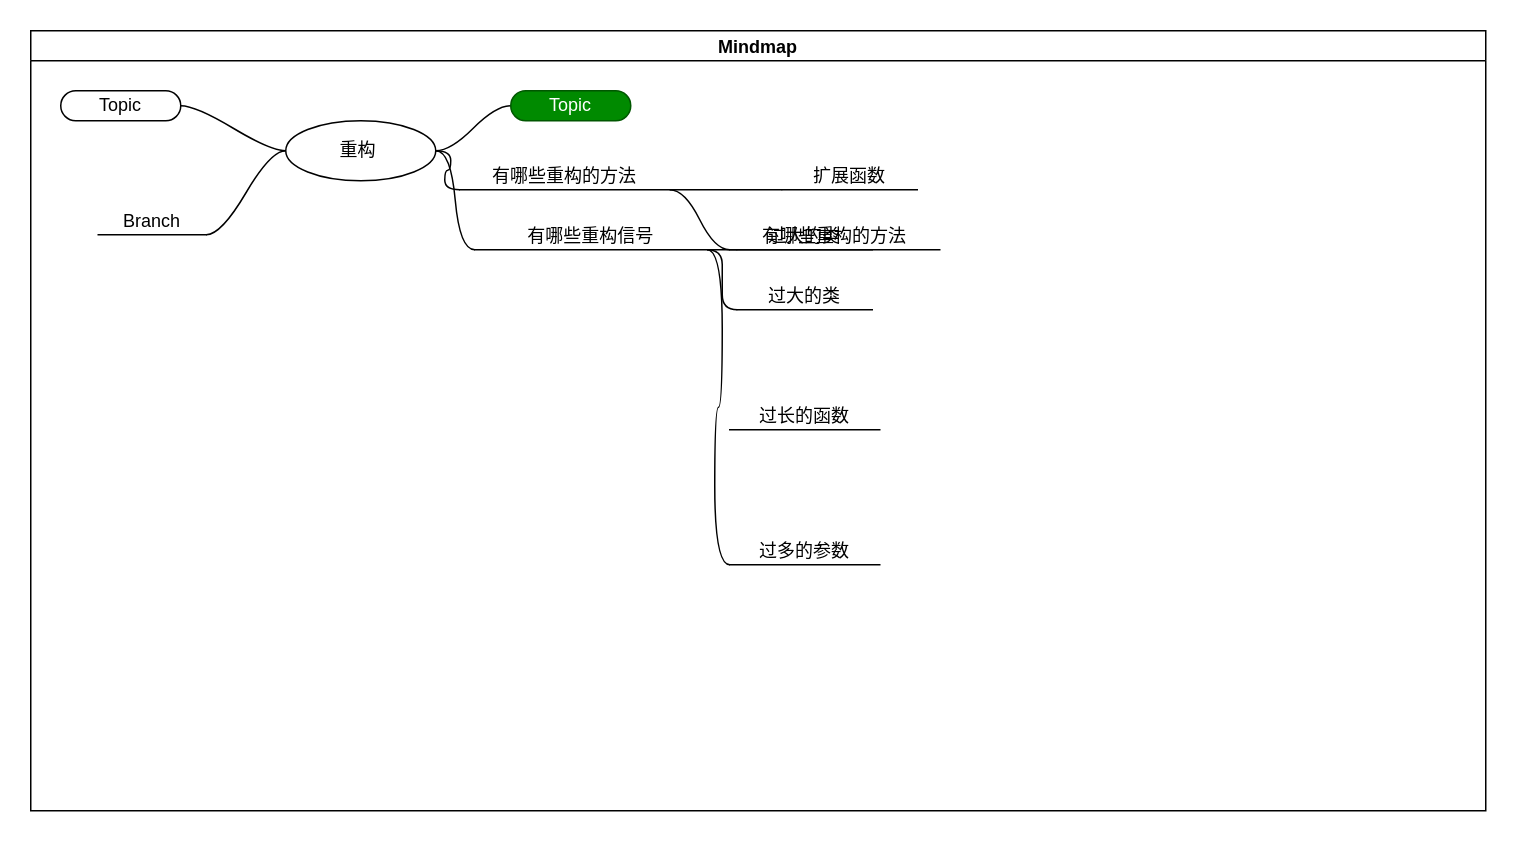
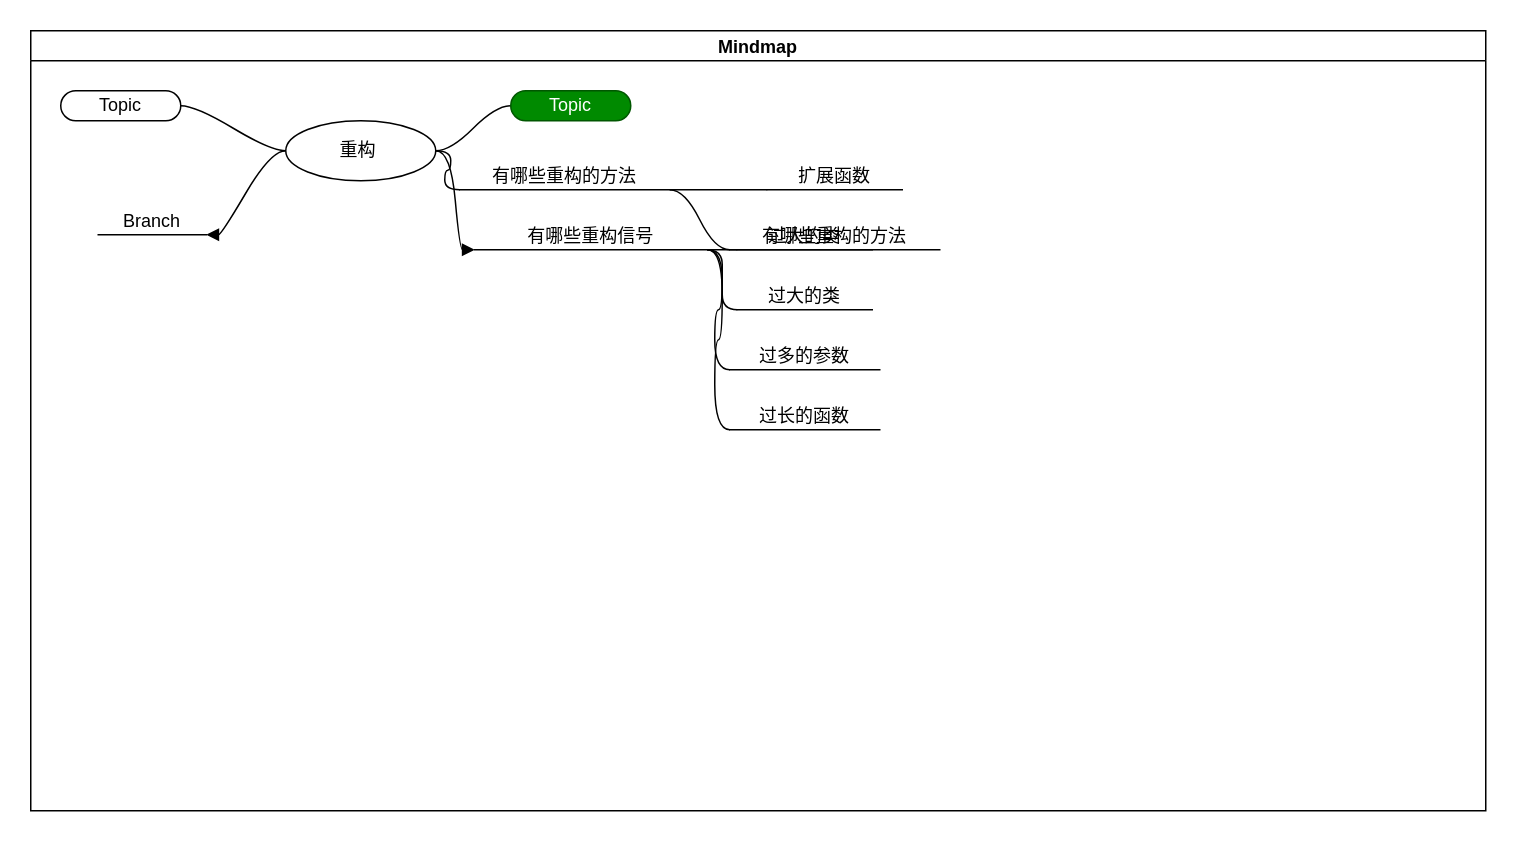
node "扩展函数": moved (850, 167) -> (835, 167)
edge "重构" -- "Branch": arrowhead none -> block
edge "重构" -- "有哪些重构信号": arrowhead none -> block
edge "有哪些重构信号" -- "过长的函数": added
node "过多的参数": moved (805, 542) -> (805, 347)
